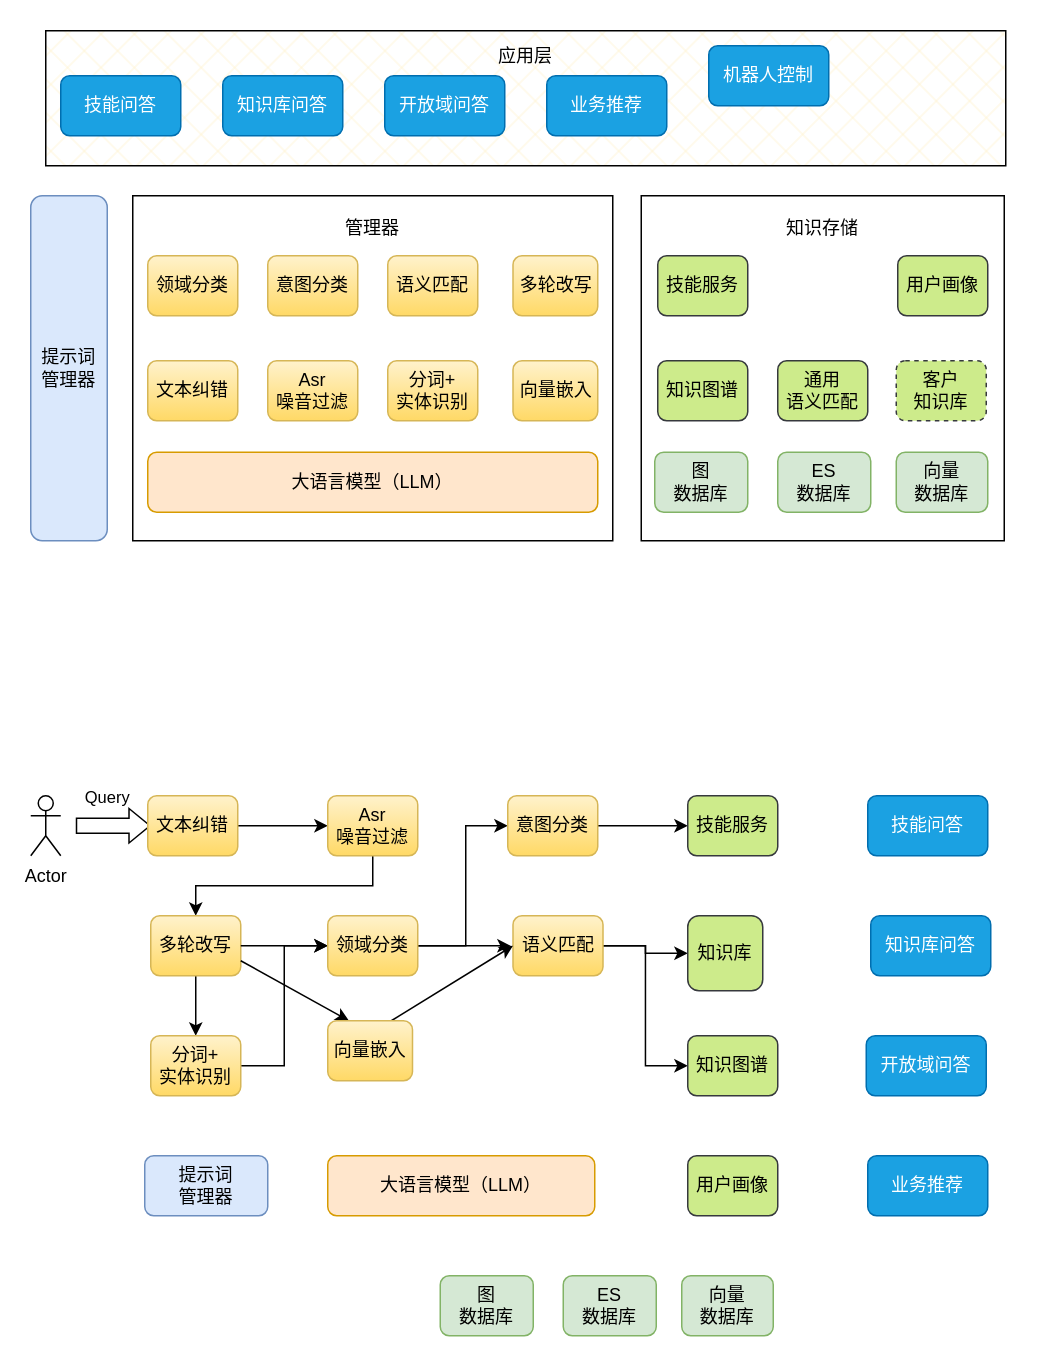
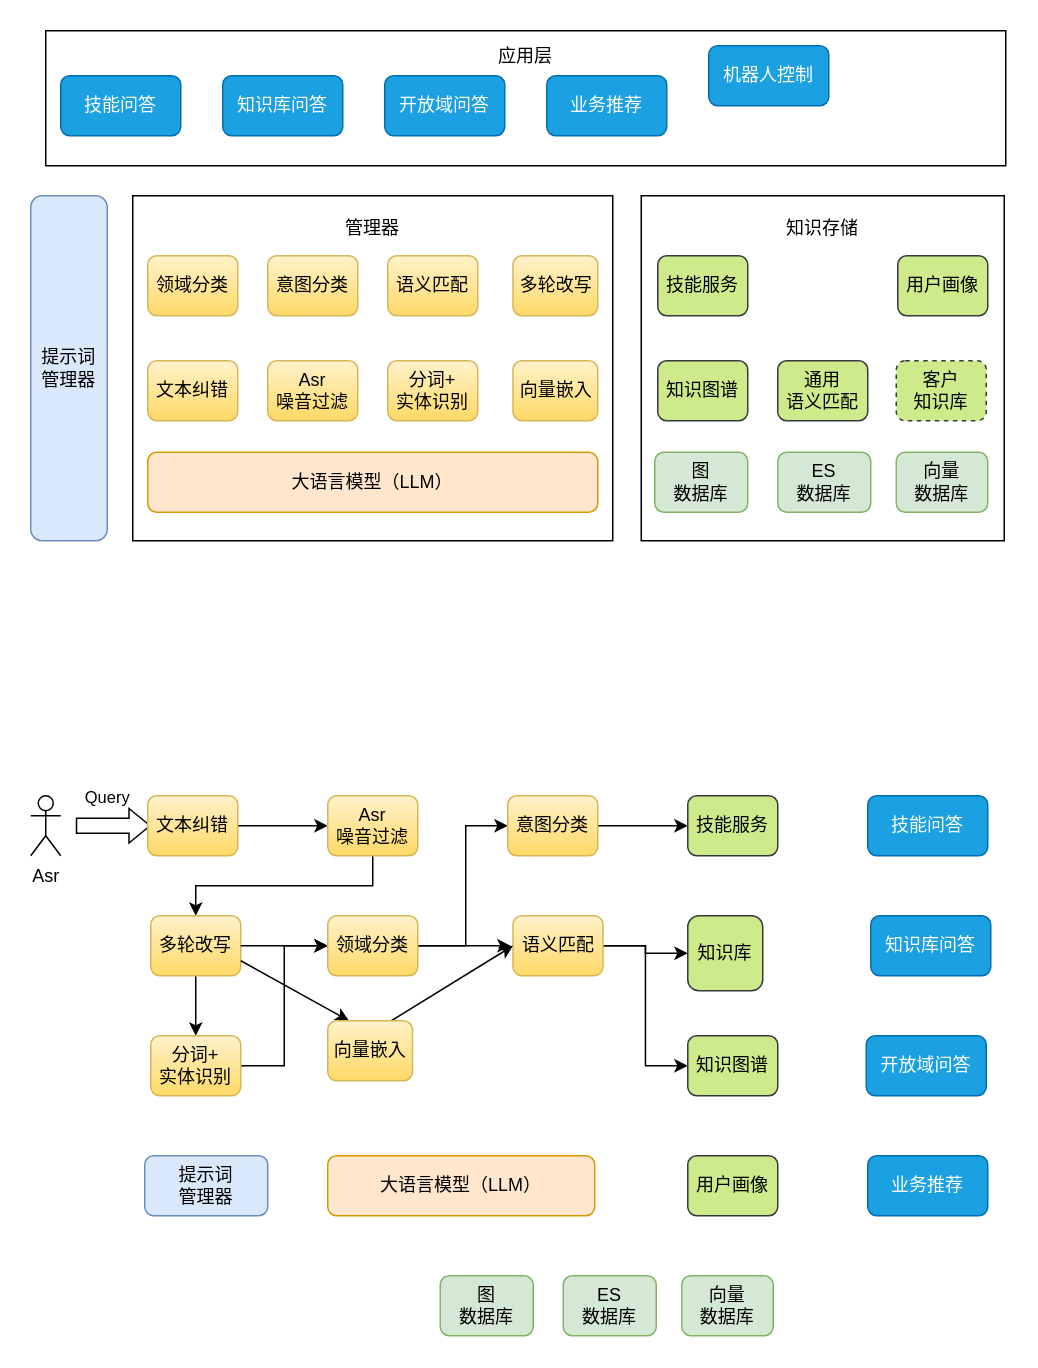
node "应用层": fillcolor #fff2cc -> #ffffff
node "Actor": label "Actor" -> "Asr"
